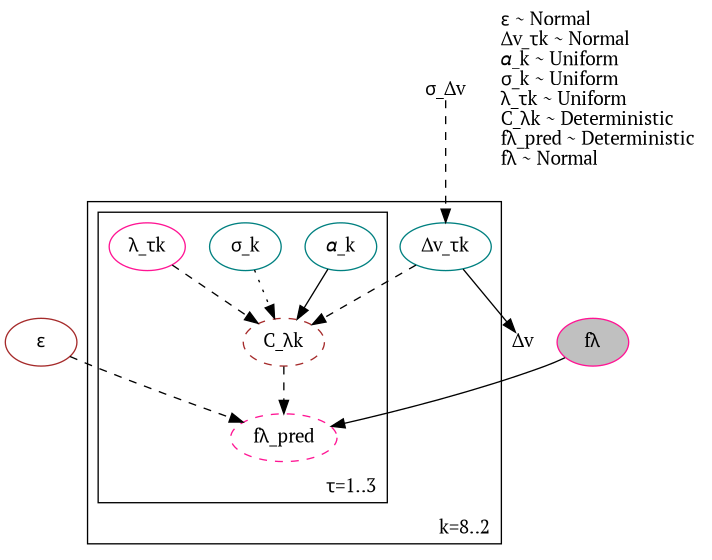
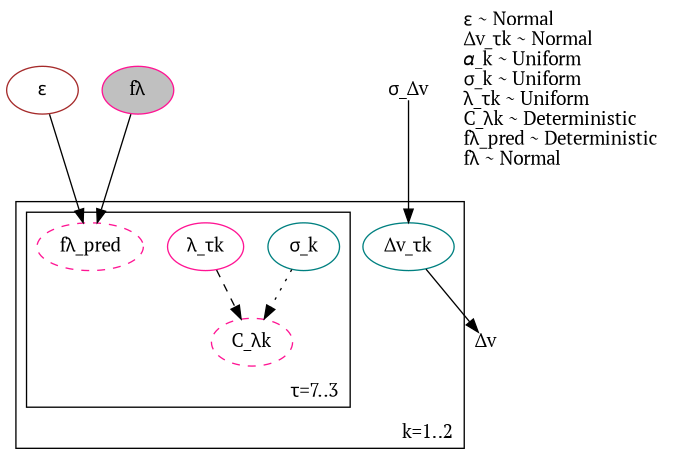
edge "σ_Δv" -> "Δv_τk": style dashed -> solid
node "𝛼_k": removed
edge "Δv_τk" -> "C_λk": removed
node "C_λk": color brown -> deeppink
edge "C_λk" -> "fλ_pred": removed
edge "ε" -> "fλ_pred": style dashed -> solid
cluster "τ=1..3": label "τ=1..3" -> "τ=7..3"
cluster "k=8..2": label "k=8..2" -> "k=1..2"
